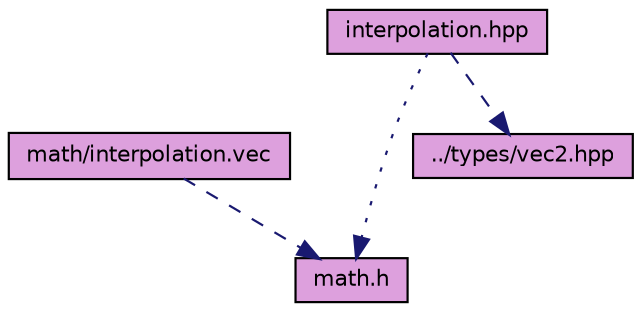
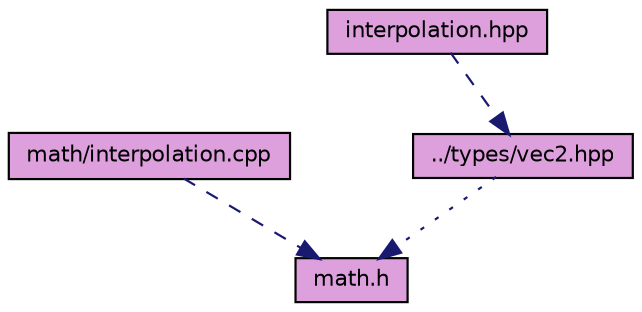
edge "interpolation.hpp" -> "math.h": now "../types/vec2.hpp" -> "math.h"
node "math/interpolation.vec": label "math/interpolation.vec" -> "math/interpolation.cpp"
